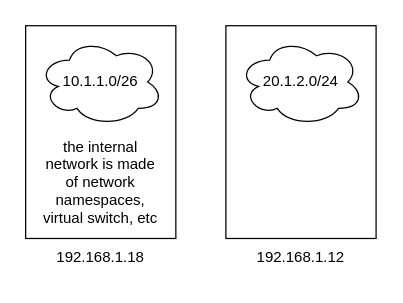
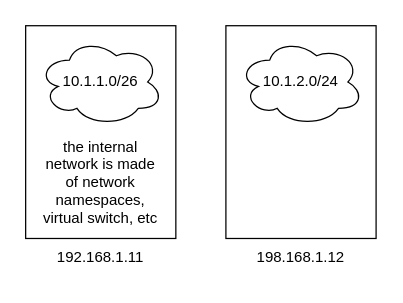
node "20.1.2.0/24": label "20.1.2.0/24" -> "10.1.2.0/24"
node "192.168.1.18": label "192.168.1.18" -> "192.168.1.11"
node "192.168.1.12": label "192.168.1.12" -> "198.168.1.12"
